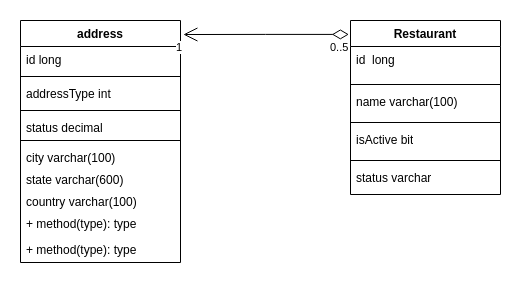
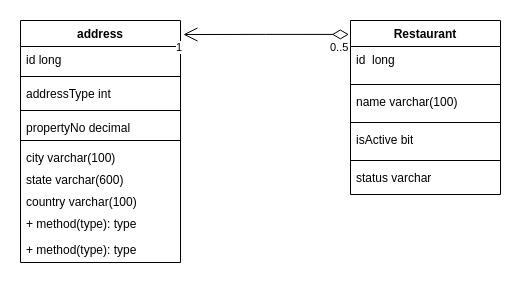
node "status decimal": label "status decimal" -> "propertyNo decimal"
